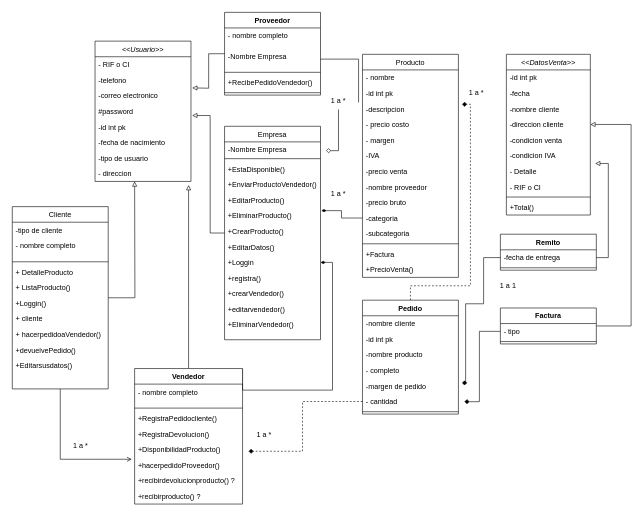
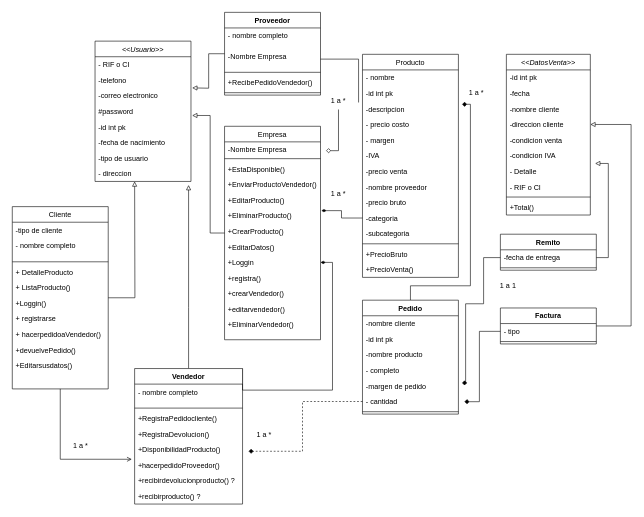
edge "Pedido" -> "-descripcion": style dashed -> solid
node "+Factura": label "+Factura" -> "+PrecioBruto"
node "+ cliente": label "+ cliente" -> "+ registrarse"
